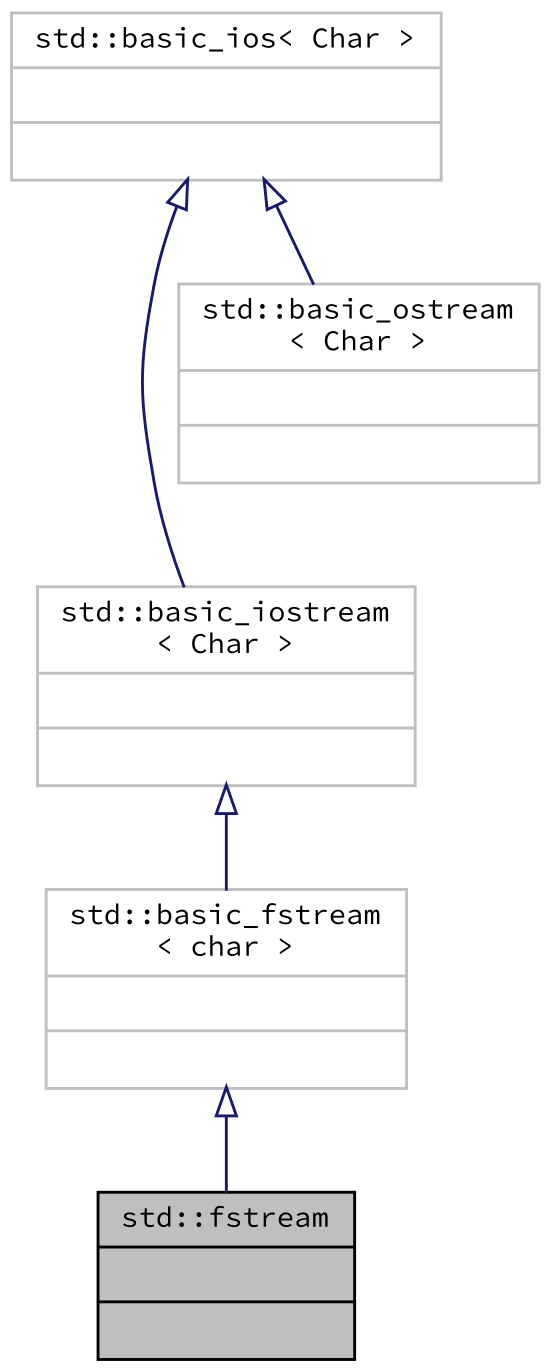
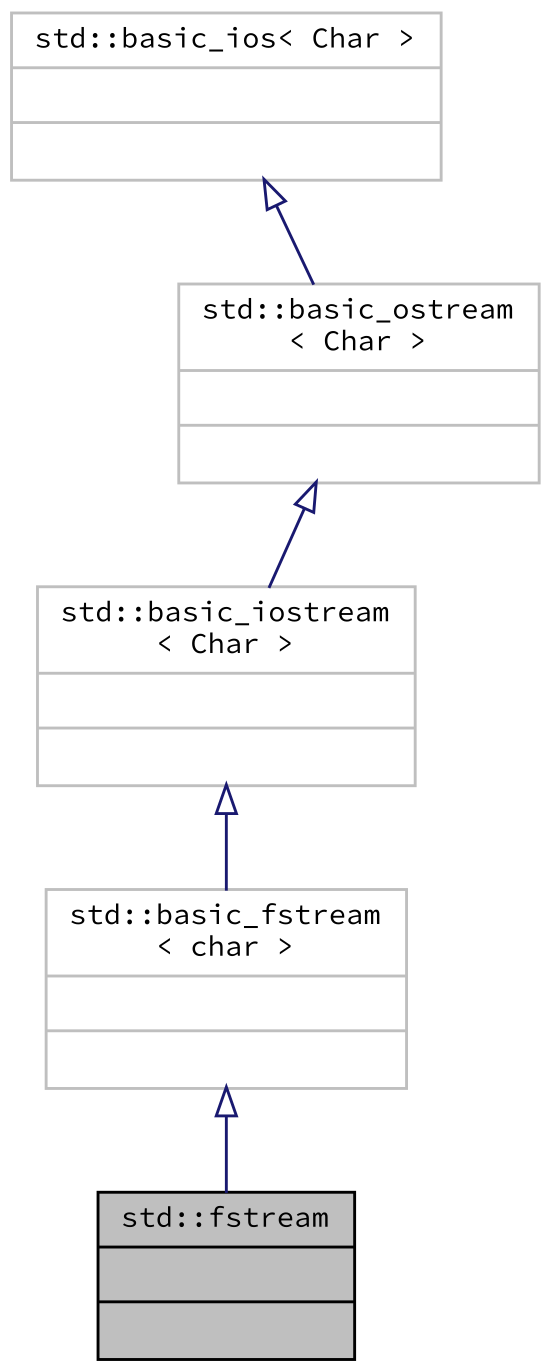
edge "std::basic_iostream" -> "std::basic_ios< Char >": now "std::basic_iostream" -> "std::basic_ostream"
